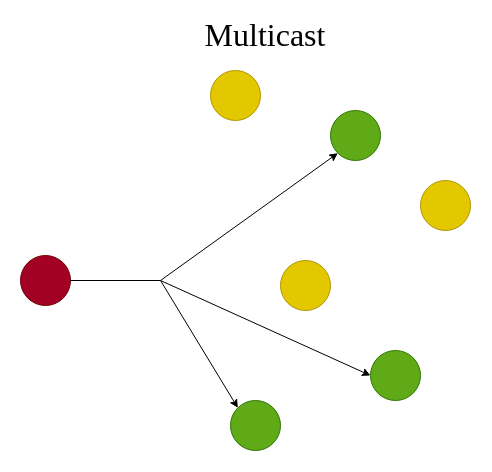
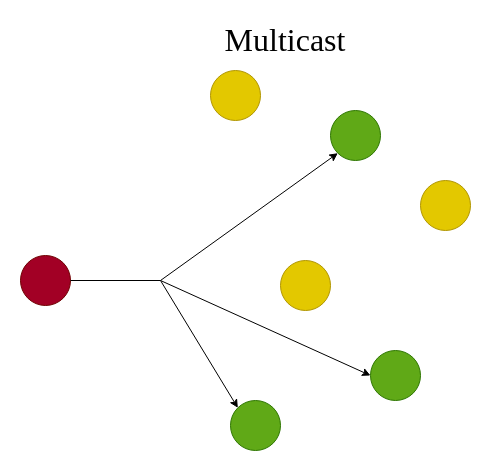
node "Multicast": moved (266, 36) -> (286, 41)
